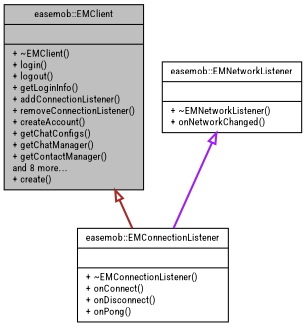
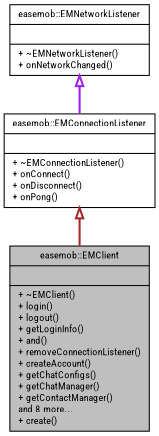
node "easemob::EMClient": text "+ addConnectionListener()" -> "+ and()"
edge "easemob::EMConnectionListener" -> "easemob::EMClient": reversed
